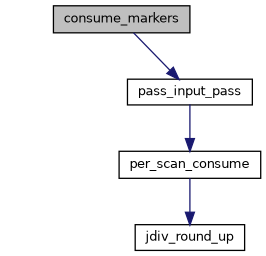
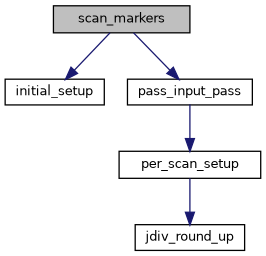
node "consume_markers": label "consume_markers" -> "scan_markers"
node "initial_setup": added
node "per_scan_consume": label "per_scan_consume" -> "per_scan_setup"
